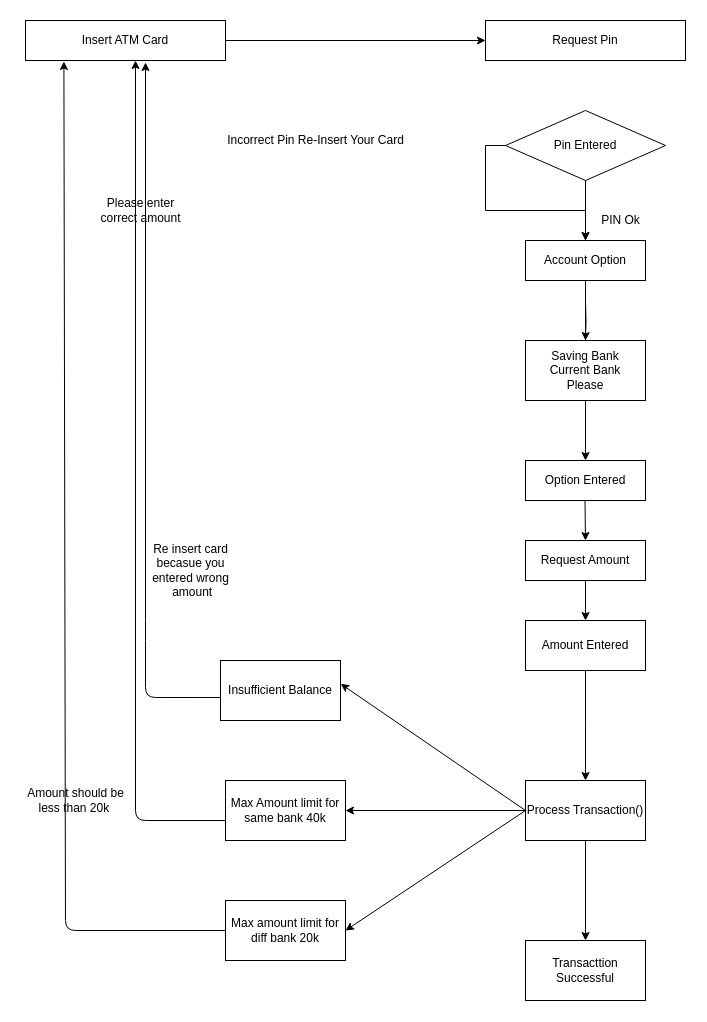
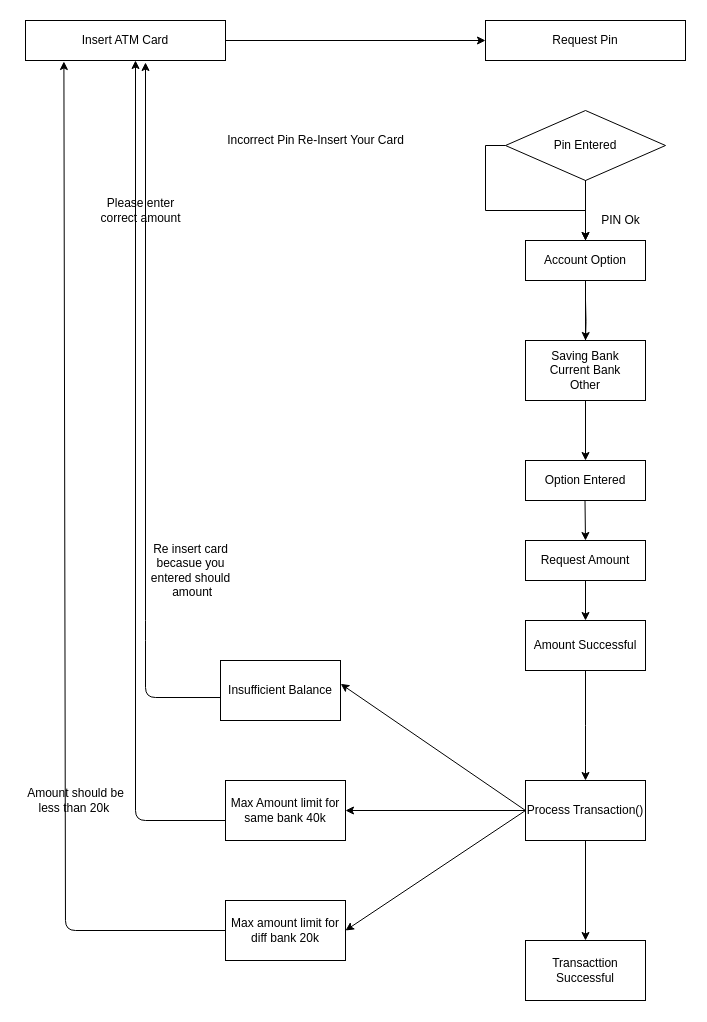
node "Saving Bank Current Bank Please": label "Saving Bank Current Bank Please" -> "Saving Bank Current Bank Other"
node "Re insert card becasue you entered wrong amount": label "Re insert card becasue you entered wrong amount" -> "Re insert card becasue you entered should amount"
node "Amount Entered": label "Amount Entered" -> "Amount Successful"
